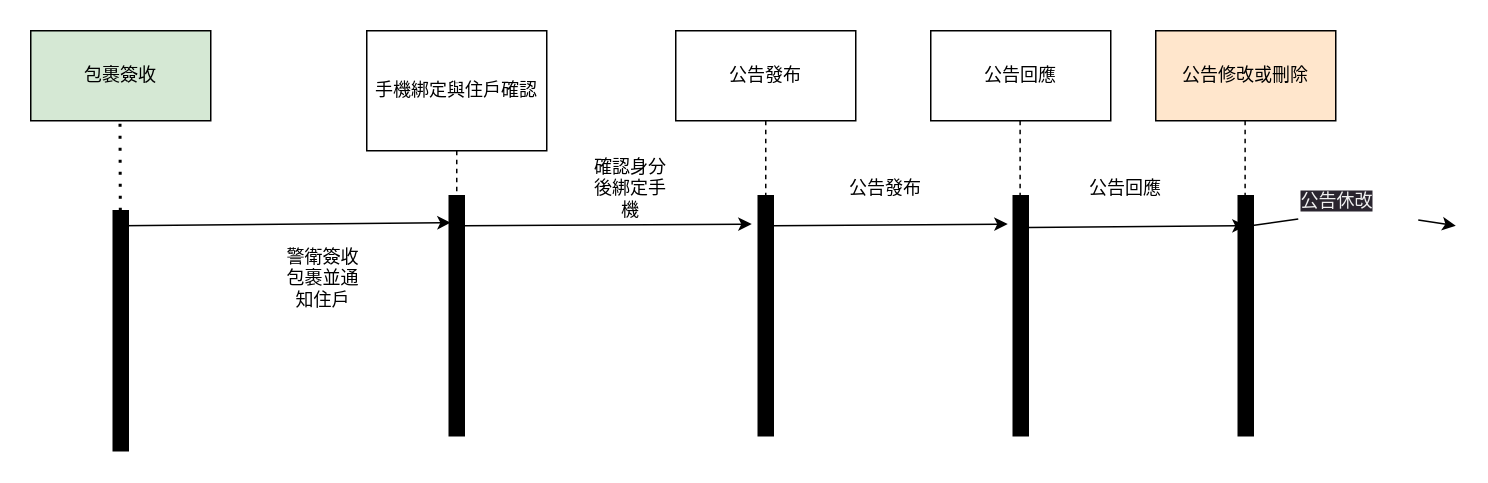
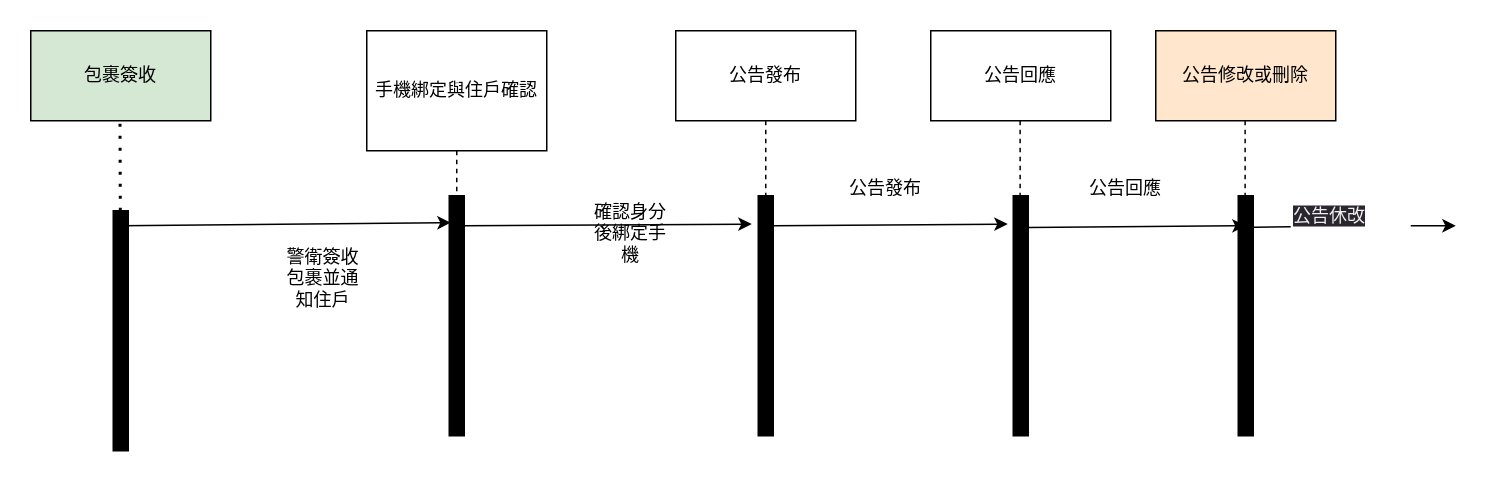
node "確認身分後綁定手機": moved (631, 188) -> (631, 233)
node "公告休改": moved (1358, 211) -> (1351, 226)
